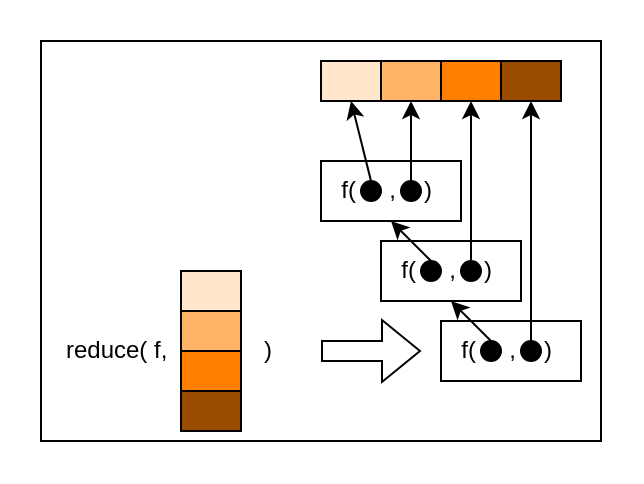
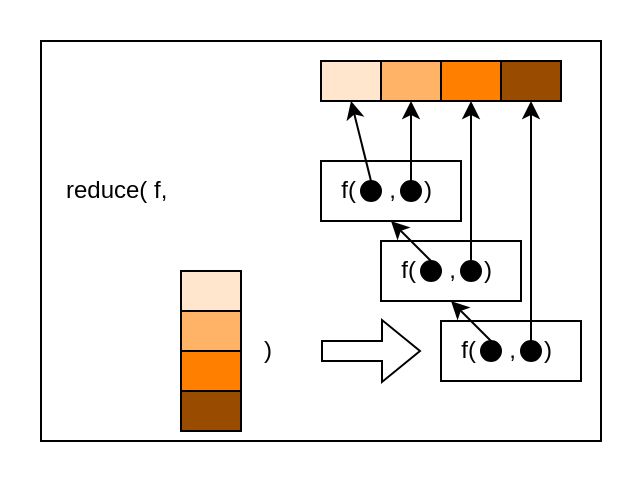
node "reduce( f,": moved (121, 351) -> (121, 191)
